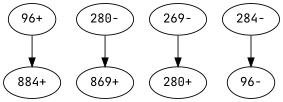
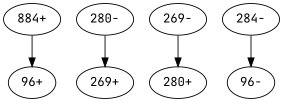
edge "96+" -> "884+": reversed
node "869+": label "869+" -> "269+"
